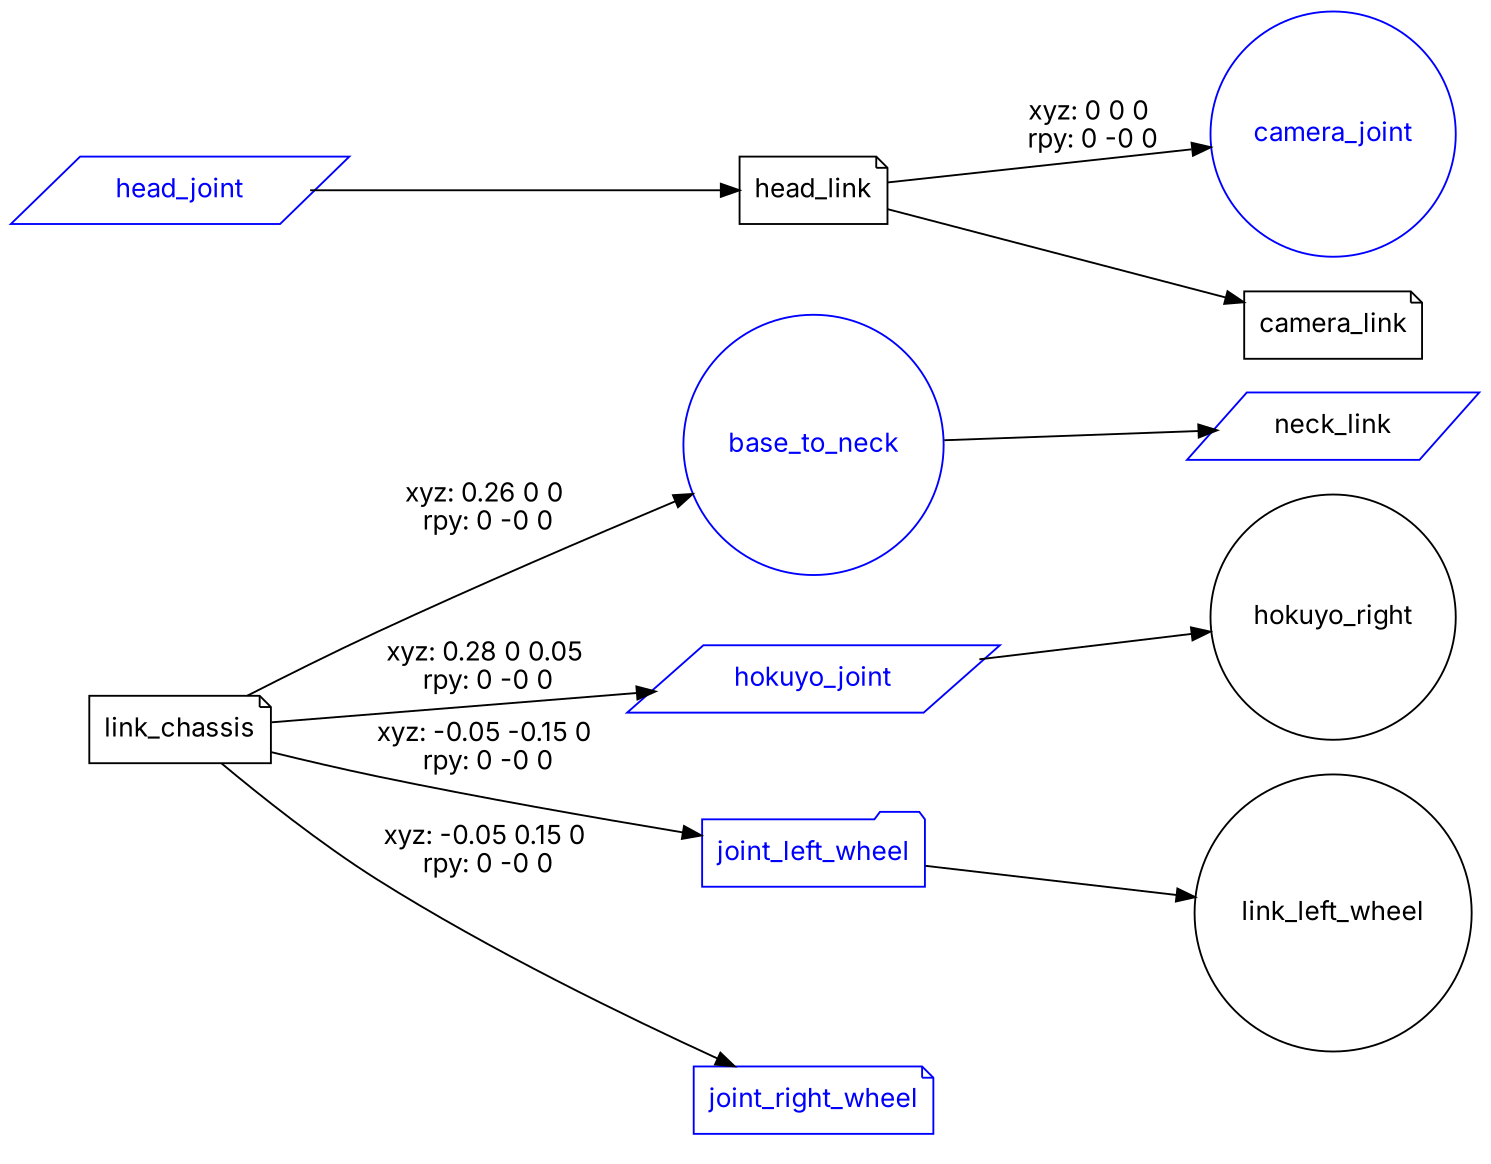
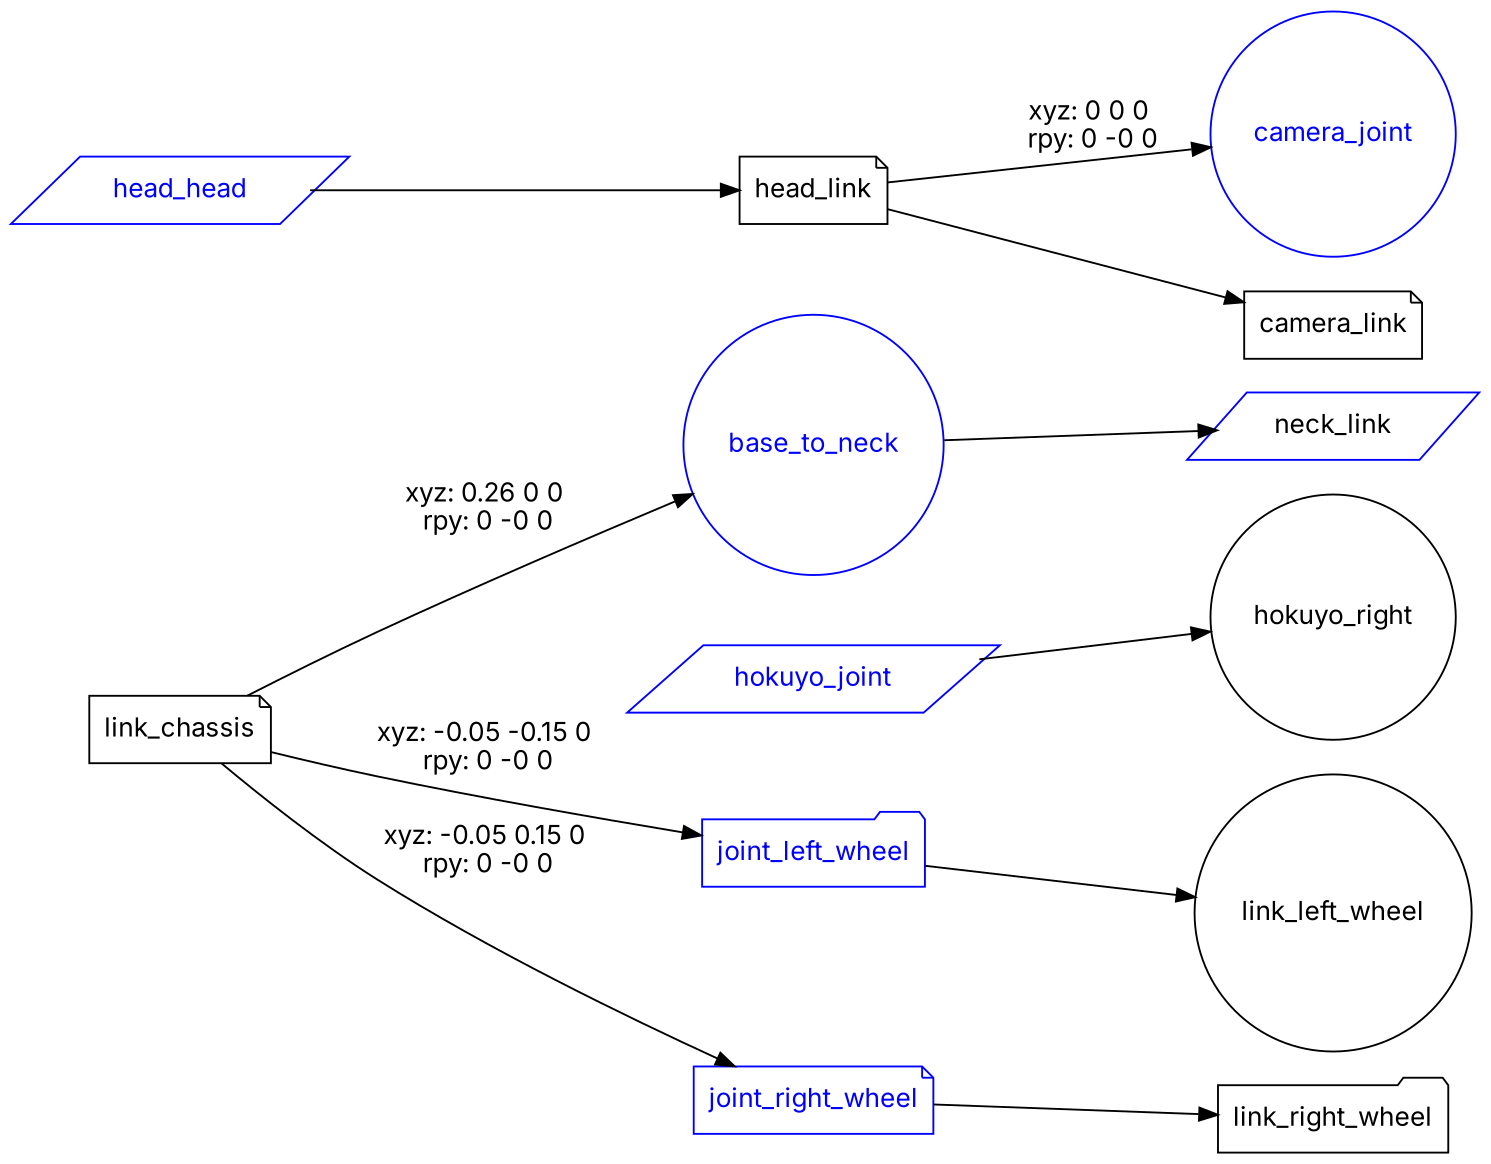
node "head_joint": label "head_joint" -> "head_head"
edge "link_chassis" -> "hokuyo_joint": removed, label "xyz: 0.28 0 0.05 rpy: 0 -0 0"
node "link_right_wheel": added
